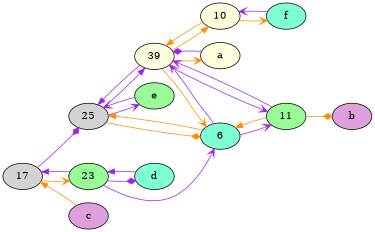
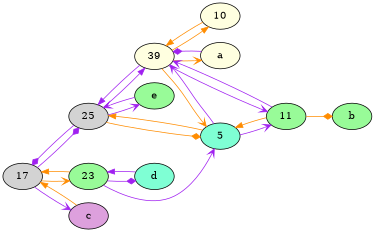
node "f": removed
node "b": fillcolor plum -> palegreen
node "6": label "6" -> "5"
edge "25" -> "17": added
edge "23" -> "17": color purple -> darkorange
edge "17" -> "c": added
